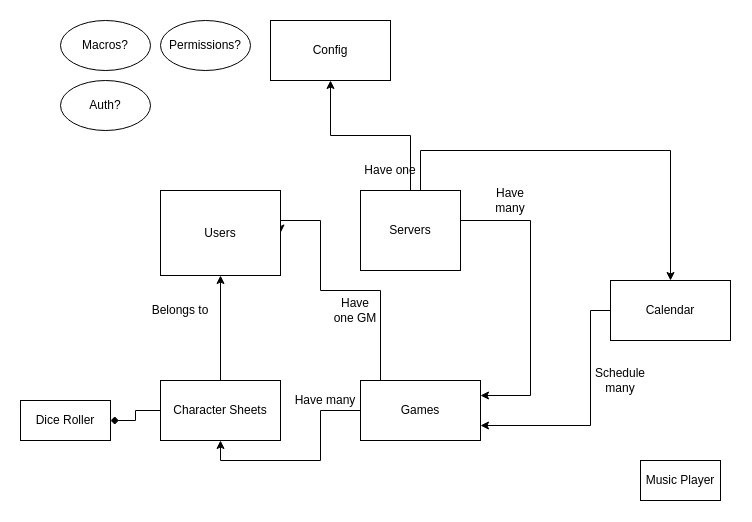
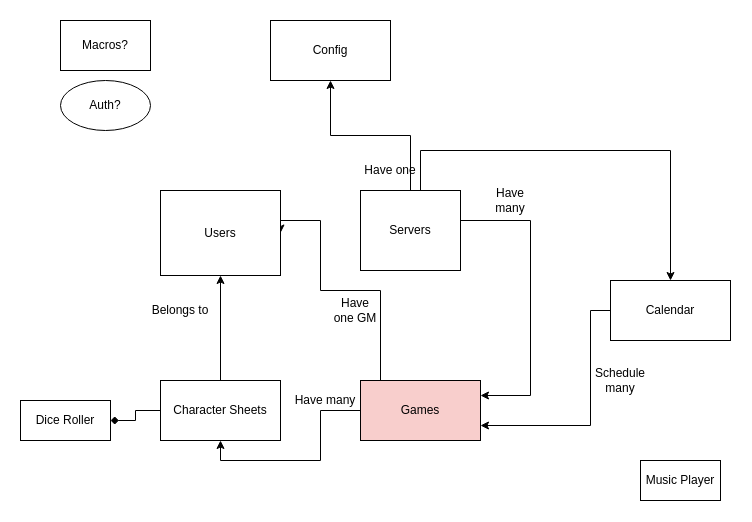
node "Macros?": shape ellipse -> rectangle
node "Permissions?": removed
node "Games": fillcolor #ffffff -> #f8cecc
